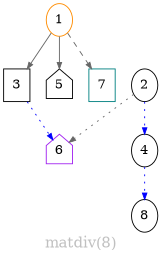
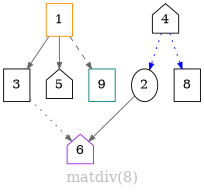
node "1": shape ellipse -> box
node "7": label "7" -> "9"
edge "2" -> "4": reversed
edge "2" -> "6": style dotted -> solid
edge "3" -> "6": color blue -> gray40
node "4": shape ellipse -> house
node "8": shape ellipse -> box
